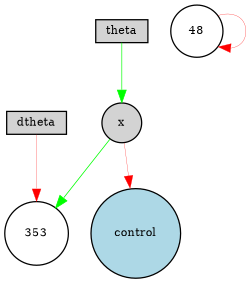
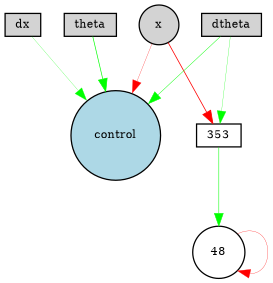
node "dx": added
edge "dtheta" -> "control": added
edge "theta" -> "x": now "theta" -> "control"
edge "dtheta" -> "353": color red -> green
edge "x" -> "353": color green -> red
edge "353" -> "48": added
node "353": shape circle -> box
